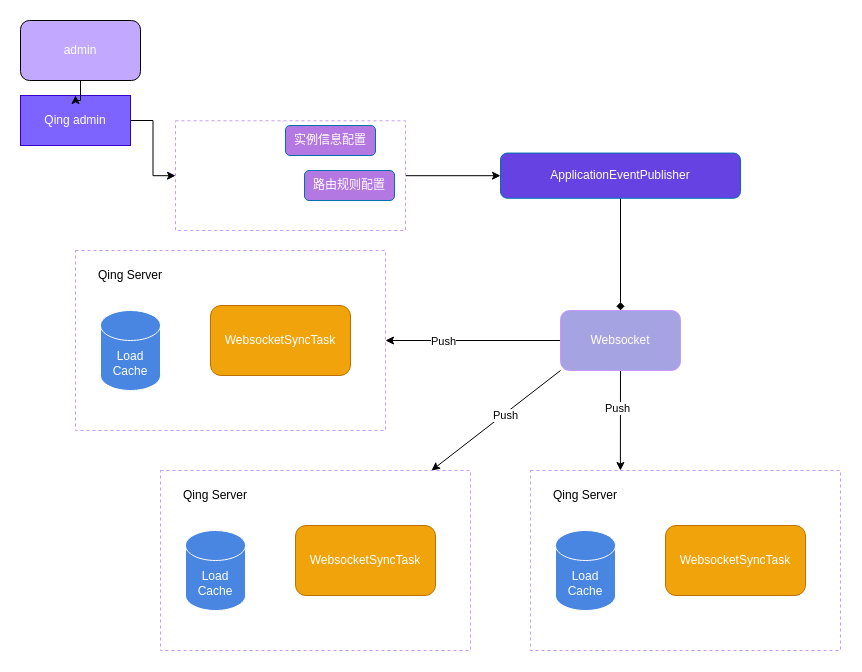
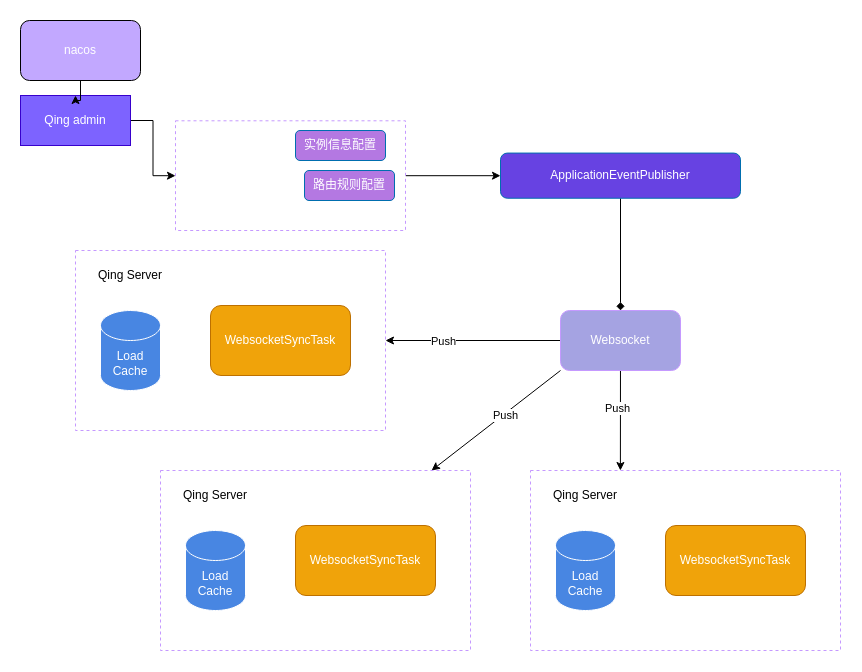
node "admin": label "admin" -> "nacos"
node "实例信息配置": moved (331, 141) -> (341, 146)
